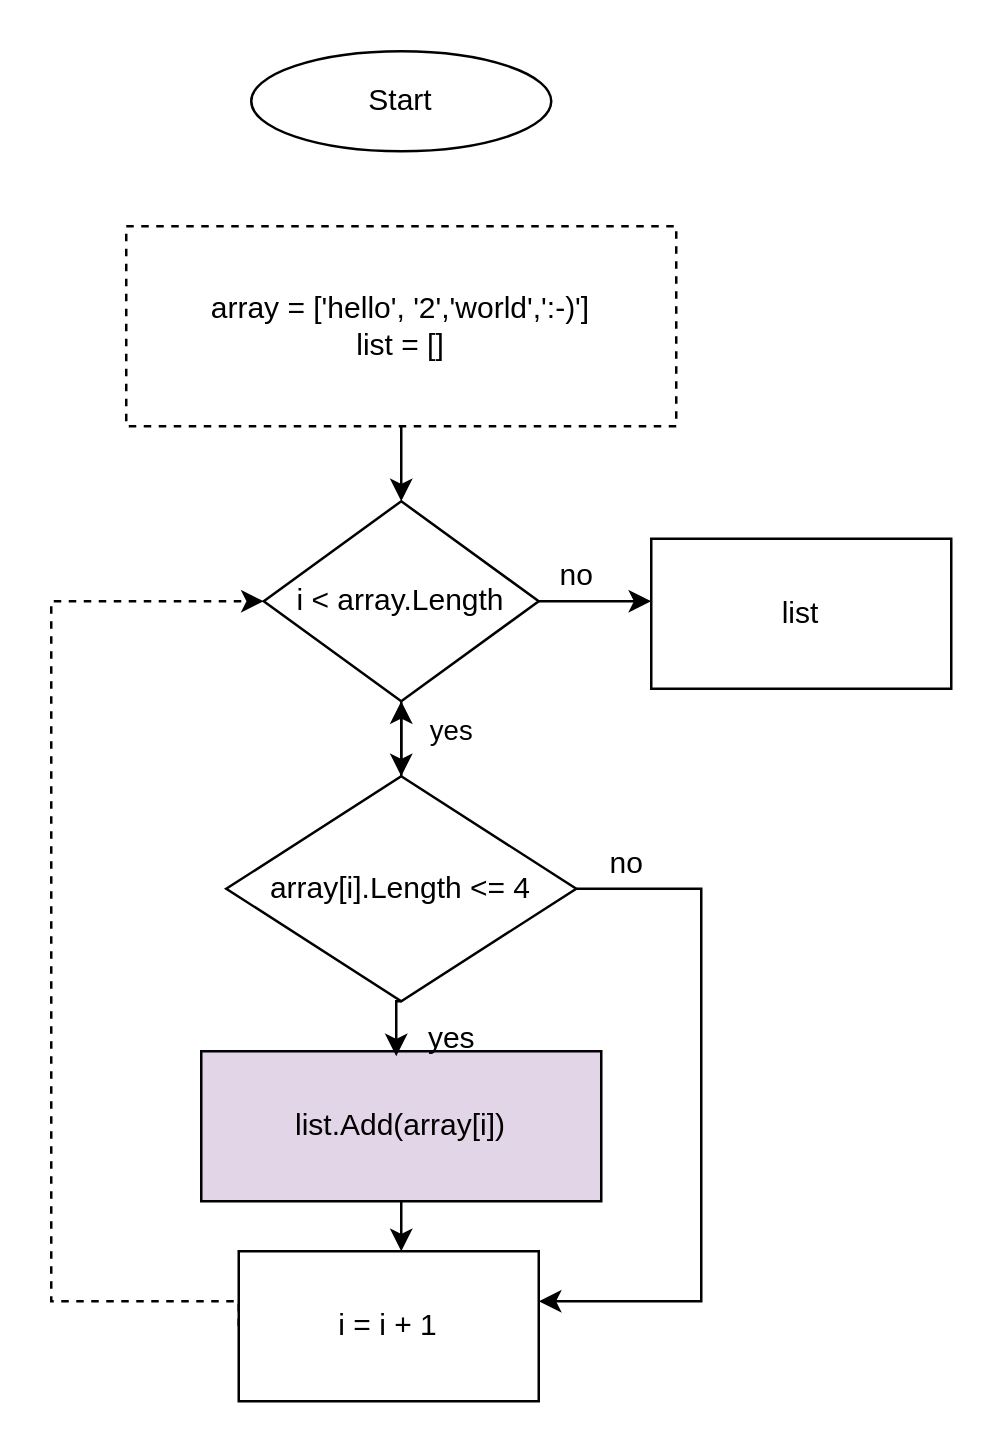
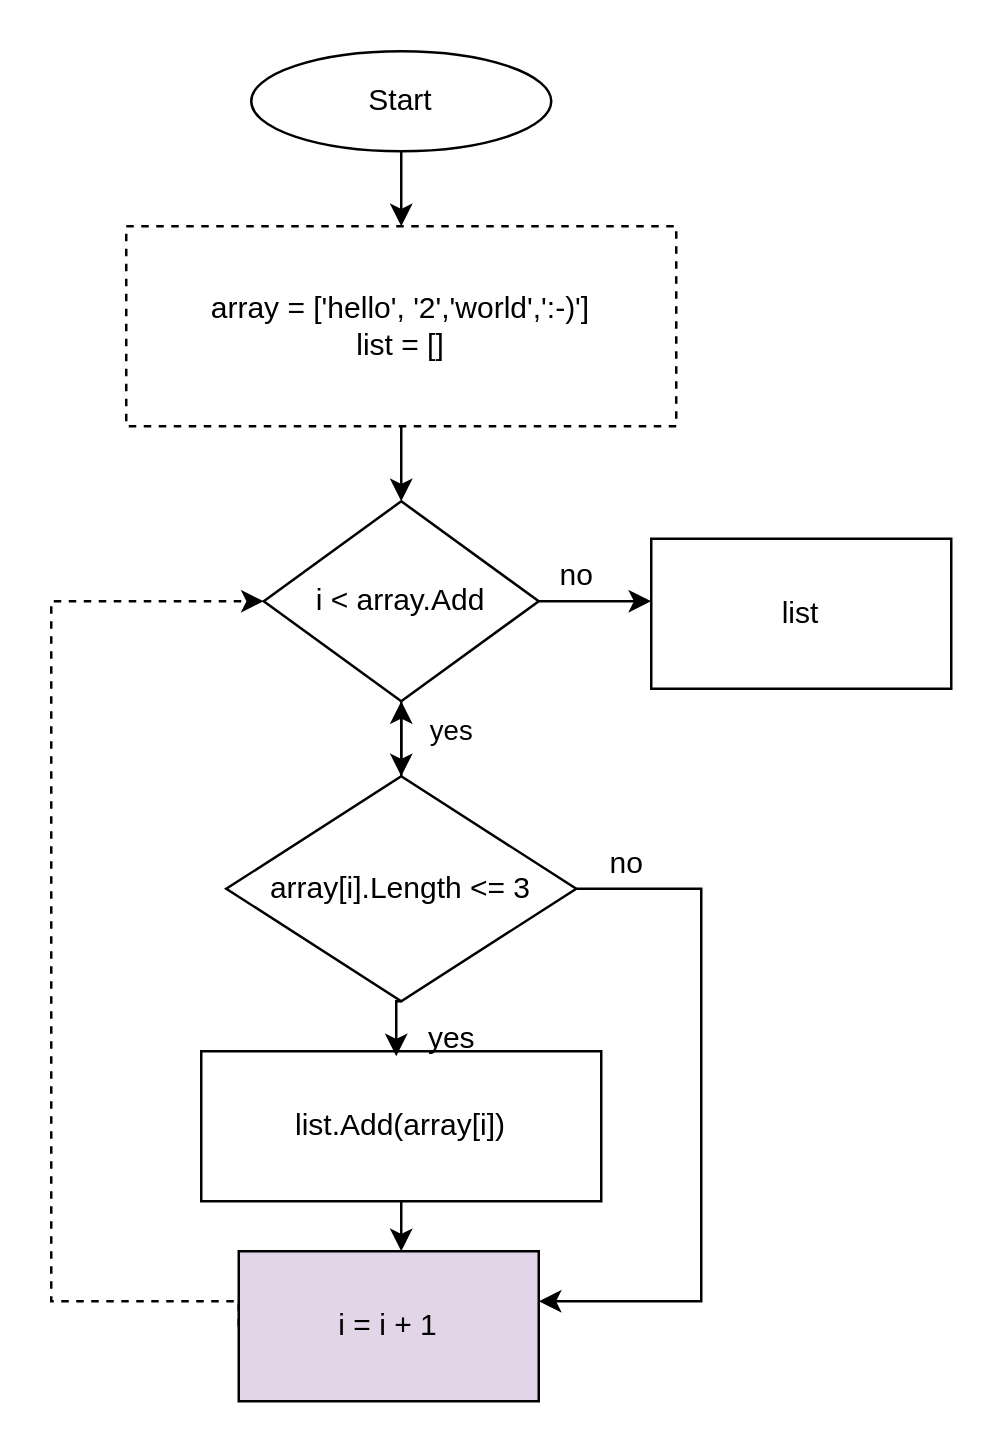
edge "Start" -> "array = ['hello', '2','world',':-)'] list = []": added
node "i < array.Length": label "i < array.Length" -> "i < array.Add"
node "array[i].Length <= 4": label "array[i].Length <= 4" -> "array[i].Length <= 3"
node "list.Add(array[i])": fillcolor #e1d5e7 -> #ffffff
node "i = i + 1": fillcolor #ffffff -> #e1d5e7
